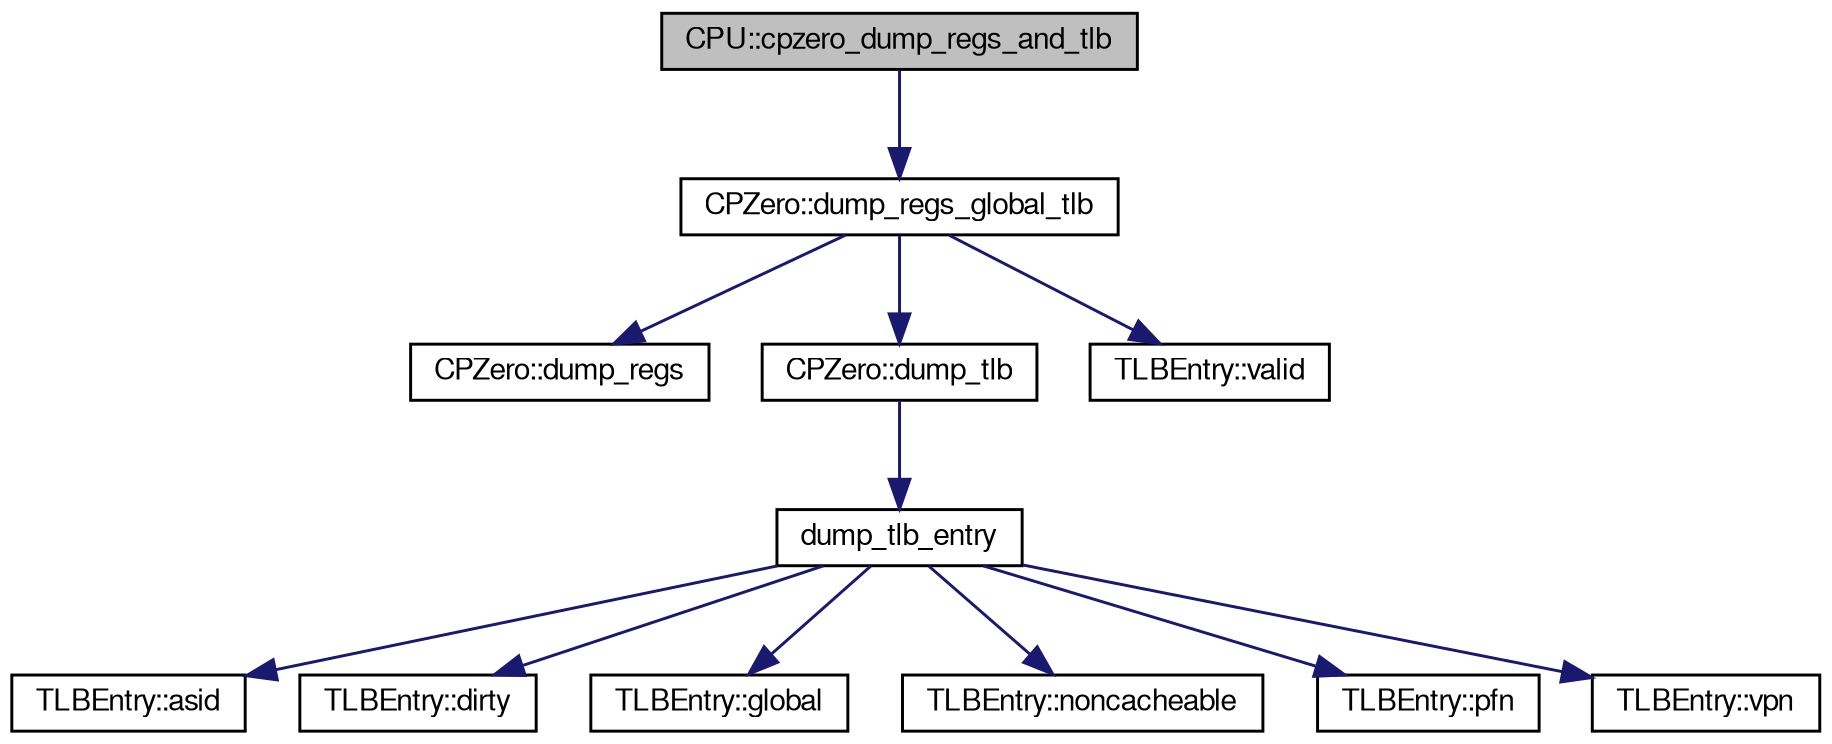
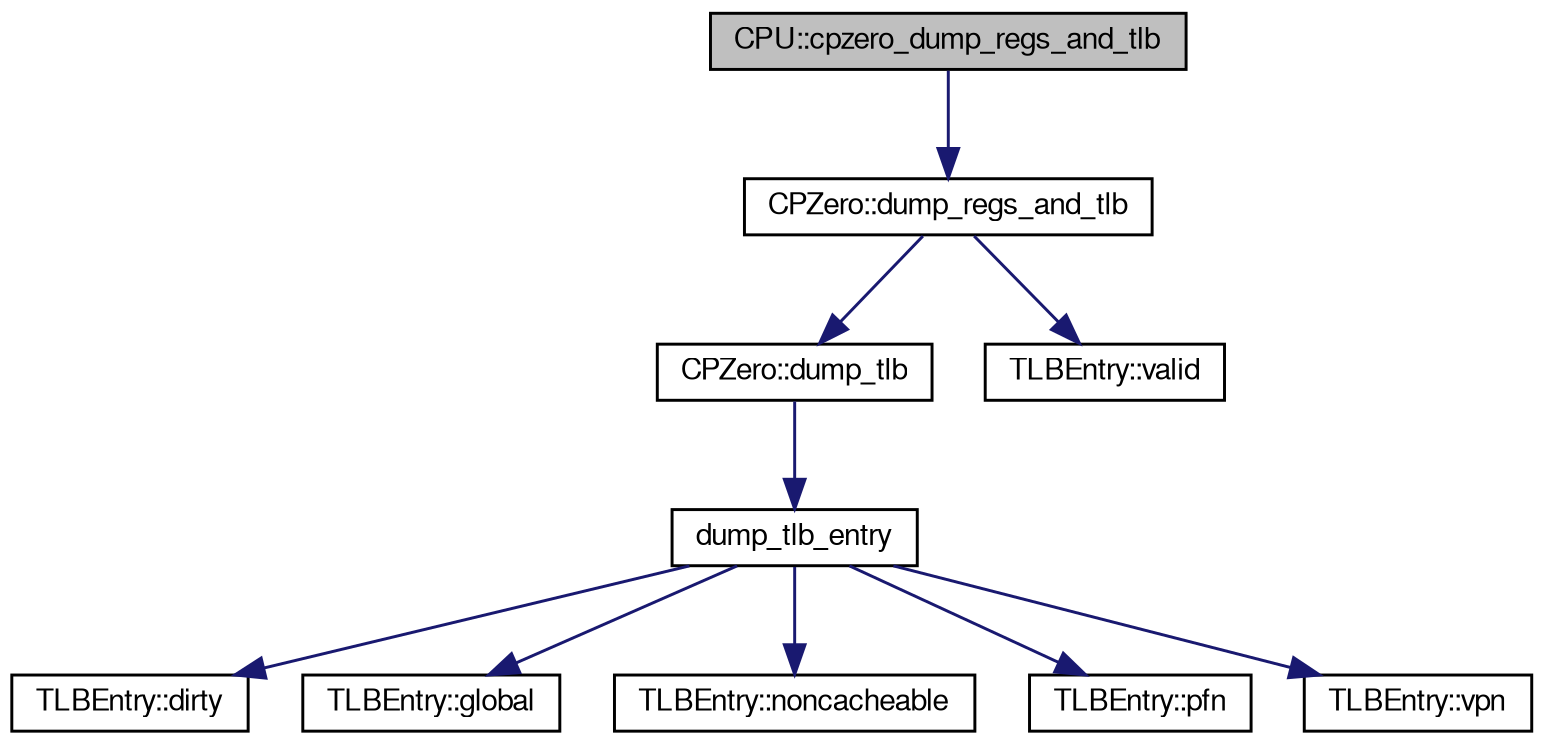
node "CPZero::dump_regs_global_tlb": label "CPZero::dump_regs_global_tlb" -> "CPZero::dump_regs_and_tlb"
node "CPZero::dump_regs": removed
node "TLBEntry::asid": removed
